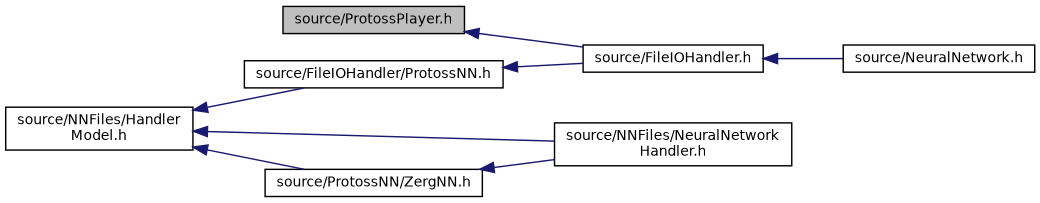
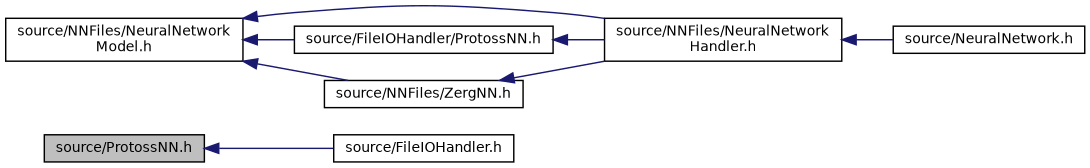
node "source/ProtossPlayer.h": label "source/ProtossPlayer.h" -> "source/ProtossNN.h"
edge "source/NeuralNetwork.h" -> "source/FileIOHandler.h": now "source/NeuralNetwork.h" -> "source/NNFiles/NeuralNetwork Handler.h"
edge "source/FileIOHandler.h" -> "source/FileIOHandler/ProtossNN.h": now "source/NNFiles/NeuralNetwork Handler.h" -> "source/FileIOHandler/ProtossNN.h"
node "source/NNFiles/Handler Model.h": label "source/NNFiles/Handler Model.h" -> "source/NNFiles/NeuralNetwork Model.h"
node "source/ProtossNN/ZergNN.h": label "source/ProtossNN/ZergNN.h" -> "source/NNFiles/ZergNN.h"
